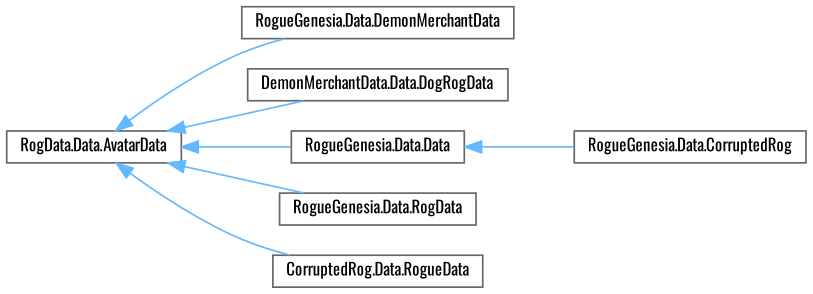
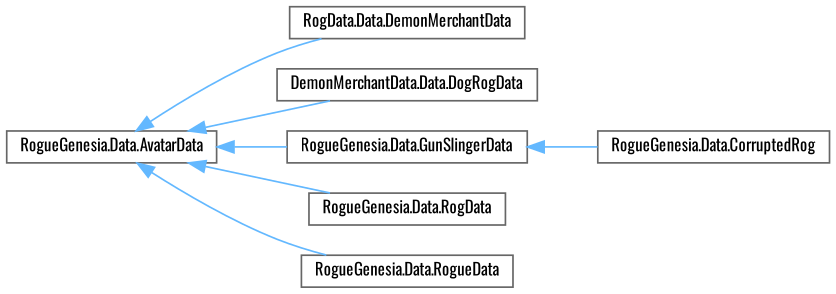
node "RogueGenesia.Data.DemonMerchantData": label "RogueGenesia.Data.DemonMerchantData" -> "RogData.Data.DemonMerchantData"
node "RogData.Data.AvatarData": label "RogData.Data.AvatarData" -> "RogueGenesia.Data.AvatarData"
node "RogueGenesia.Data.Data": label "RogueGenesia.Data.Data" -> "RogueGenesia.Data.GunSlingerData"
node "CorruptedRog.Data.RogueData": label "CorruptedRog.Data.RogueData" -> "RogueGenesia.Data.RogueData"
